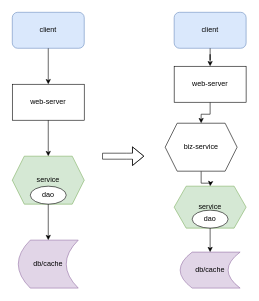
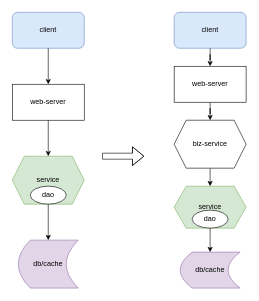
node "biz-service": moved (201, 147) -> (210, 144)
